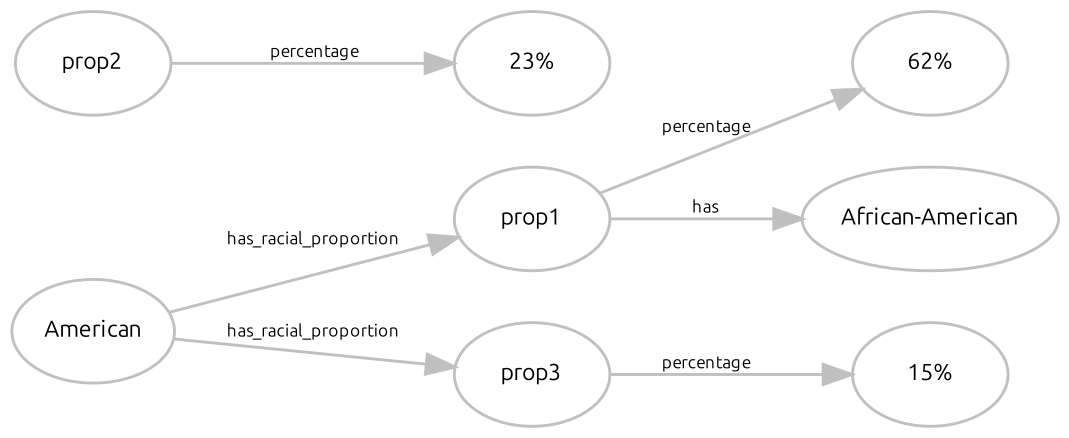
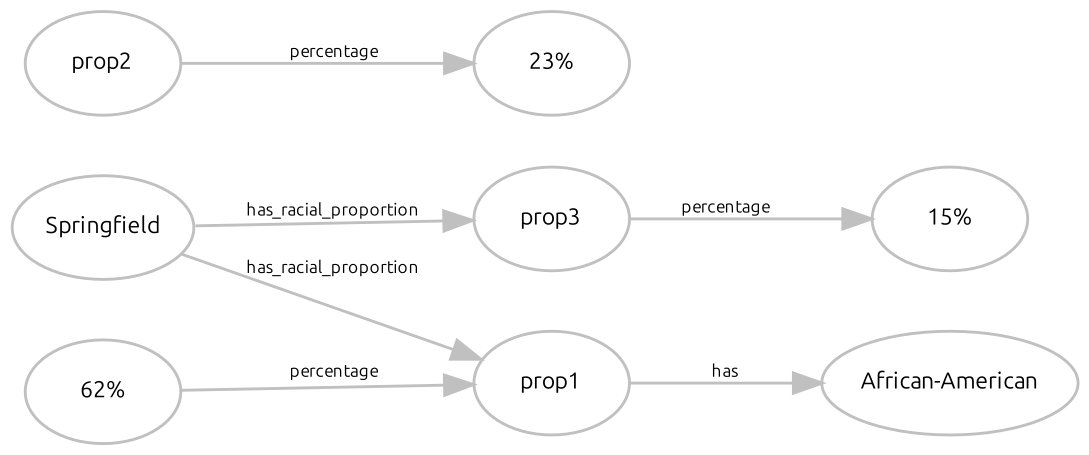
edge "prop1" -> "62%": reversed
node "American": label "American" -> "Springfield"
